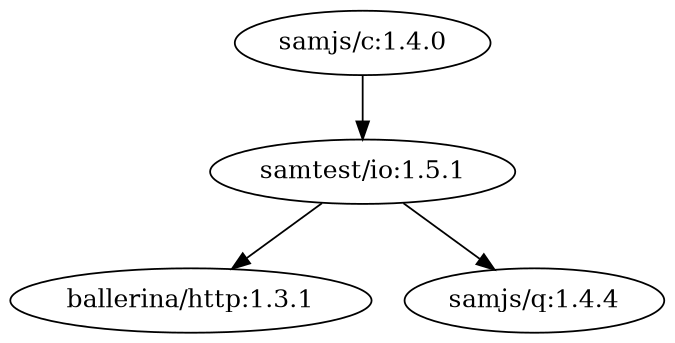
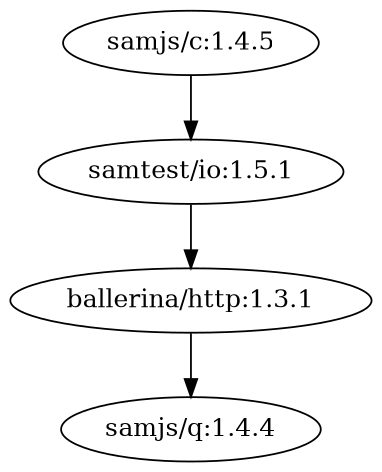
node "samjs/c:1.4.0": label "samjs/c:1.4.0" -> "samjs/c:1.4.5"
edge "samtest/io:1.5.1" -> "samjs/q:1.4.4": now "ballerina/http:1.3.1" -> "samjs/q:1.4.4"
